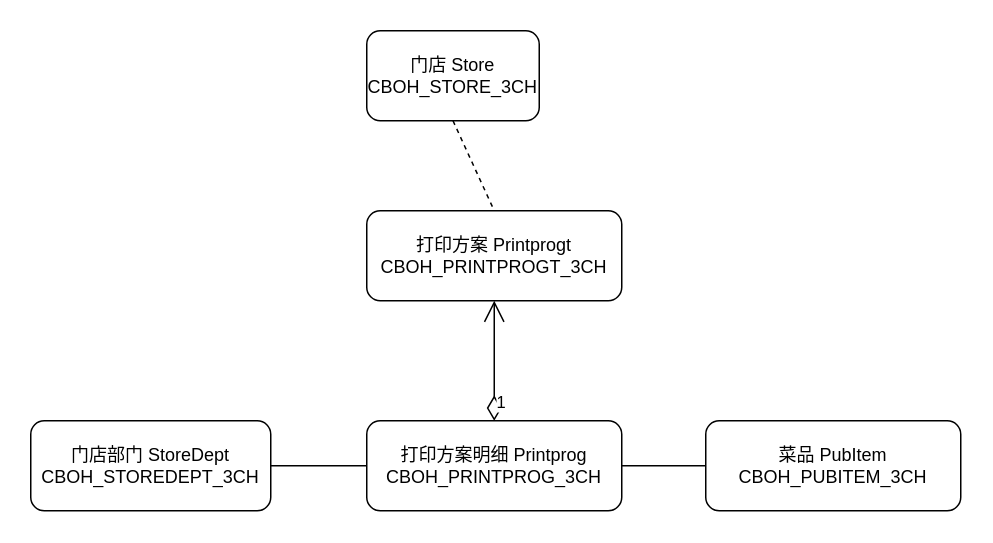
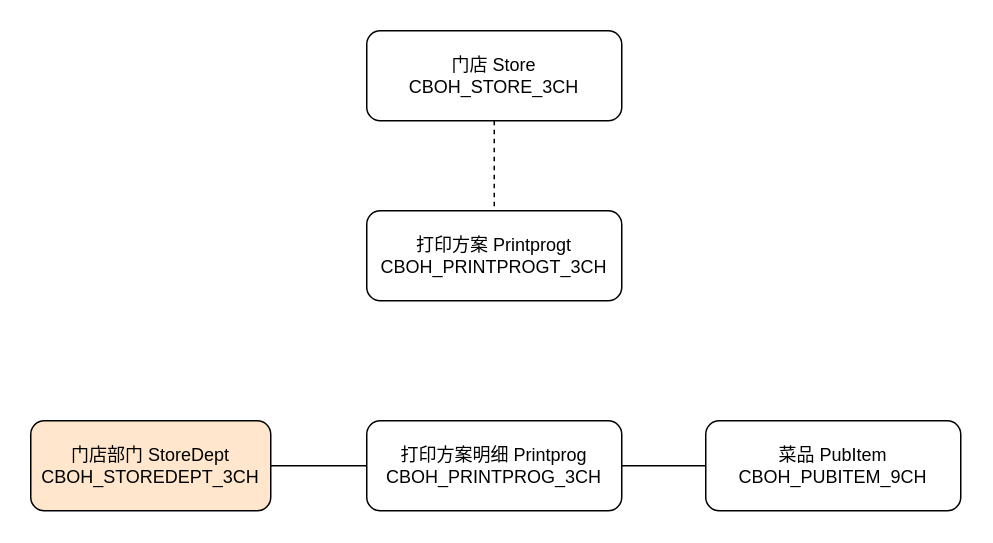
node "门店 Store CBOH_STORE_3CH": size 173x90 -> 255x90
edge "打印方案 Printprogt CBOH_PRINTPROGT_3CH" -- "打印方案明细 Printprog CBOH_PRINTPROG_3CH": removed, label "1"
node "门店部门 StoreDept CBOH_STOREDEPT_3CH": fillcolor #ffffff -> #ffe6cc
node "菜品 PubItem CBOH_PUBITEM_3CH": label "菜品 PubItem CBOH_PUBITEM_3CH" -> "菜品 PubItem CBOH_PUBITEM_9CH"
